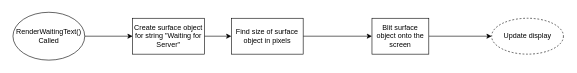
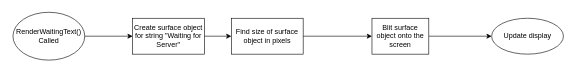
node "Update display": style dashed -> solid
